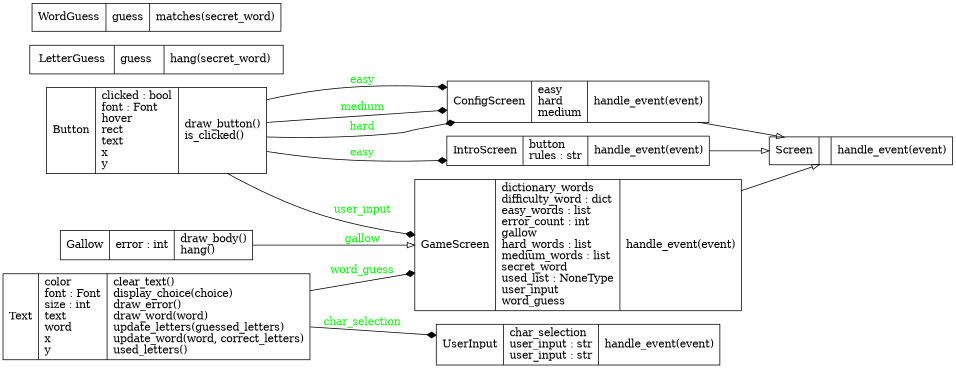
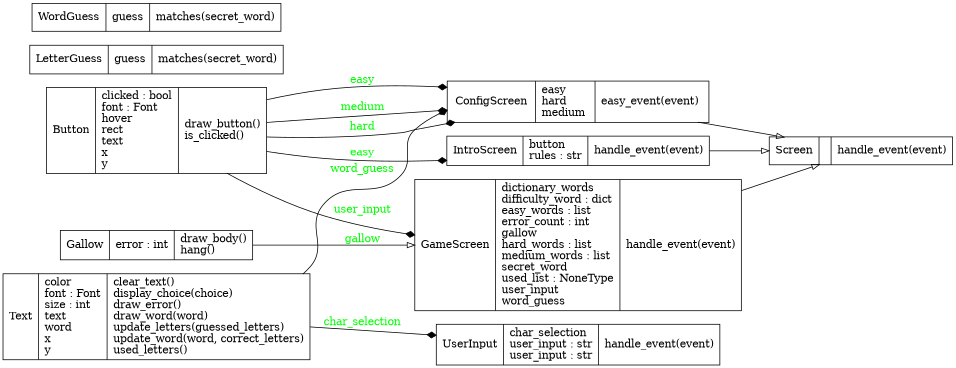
node "LetterGuess": text "hang(secret_word)" -> "matches(secret_word)"
node "ConfigScreen": text "handle_event(event)" -> "easy_event(event)"
edge "Text" -> "GameScreen": now "Text" -> "ConfigScreen"
